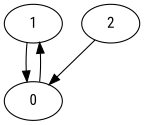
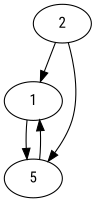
edge "2" -> "1": added
node "0": label "0" -> "5"
